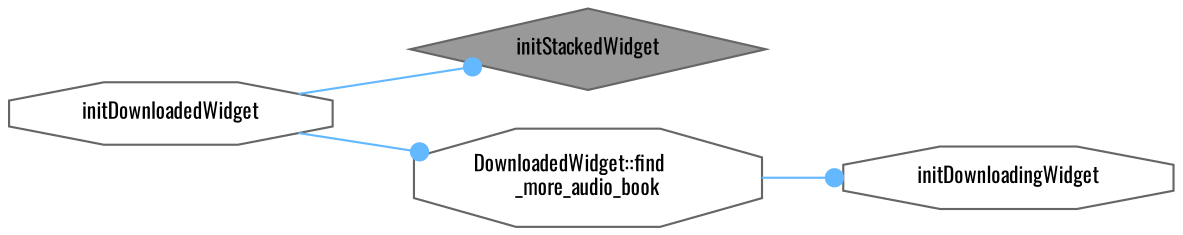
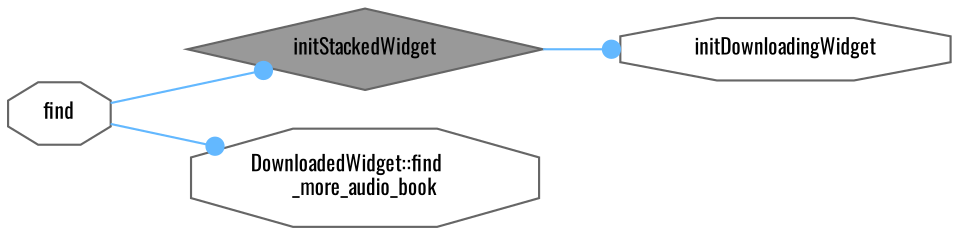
node "initDownloadedWidget": label "initDownloadedWidget" -> "find"
edge "DownloadedWidget::find _more_audio_book" -> "initDownloadingWidget": now "initStackedWidget" -> "initDownloadingWidget"
